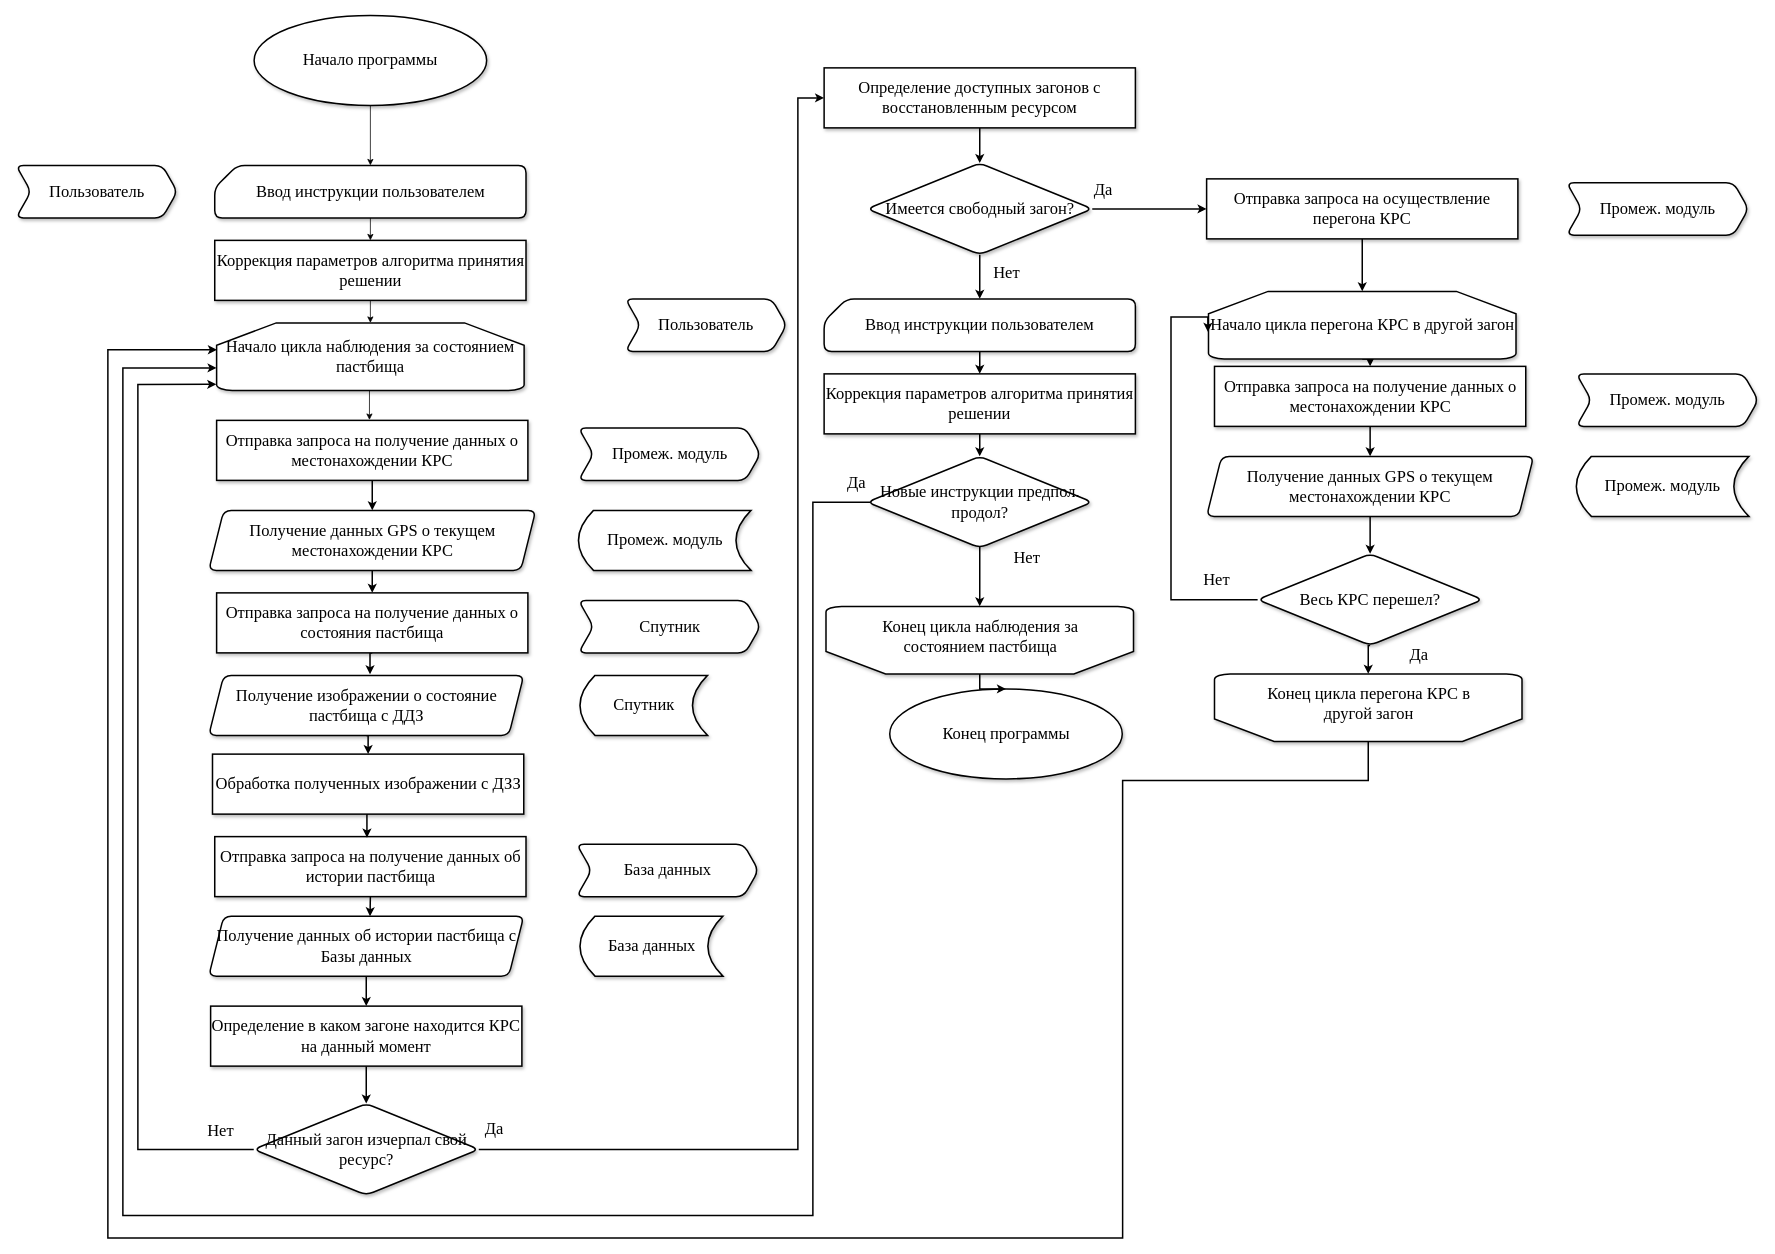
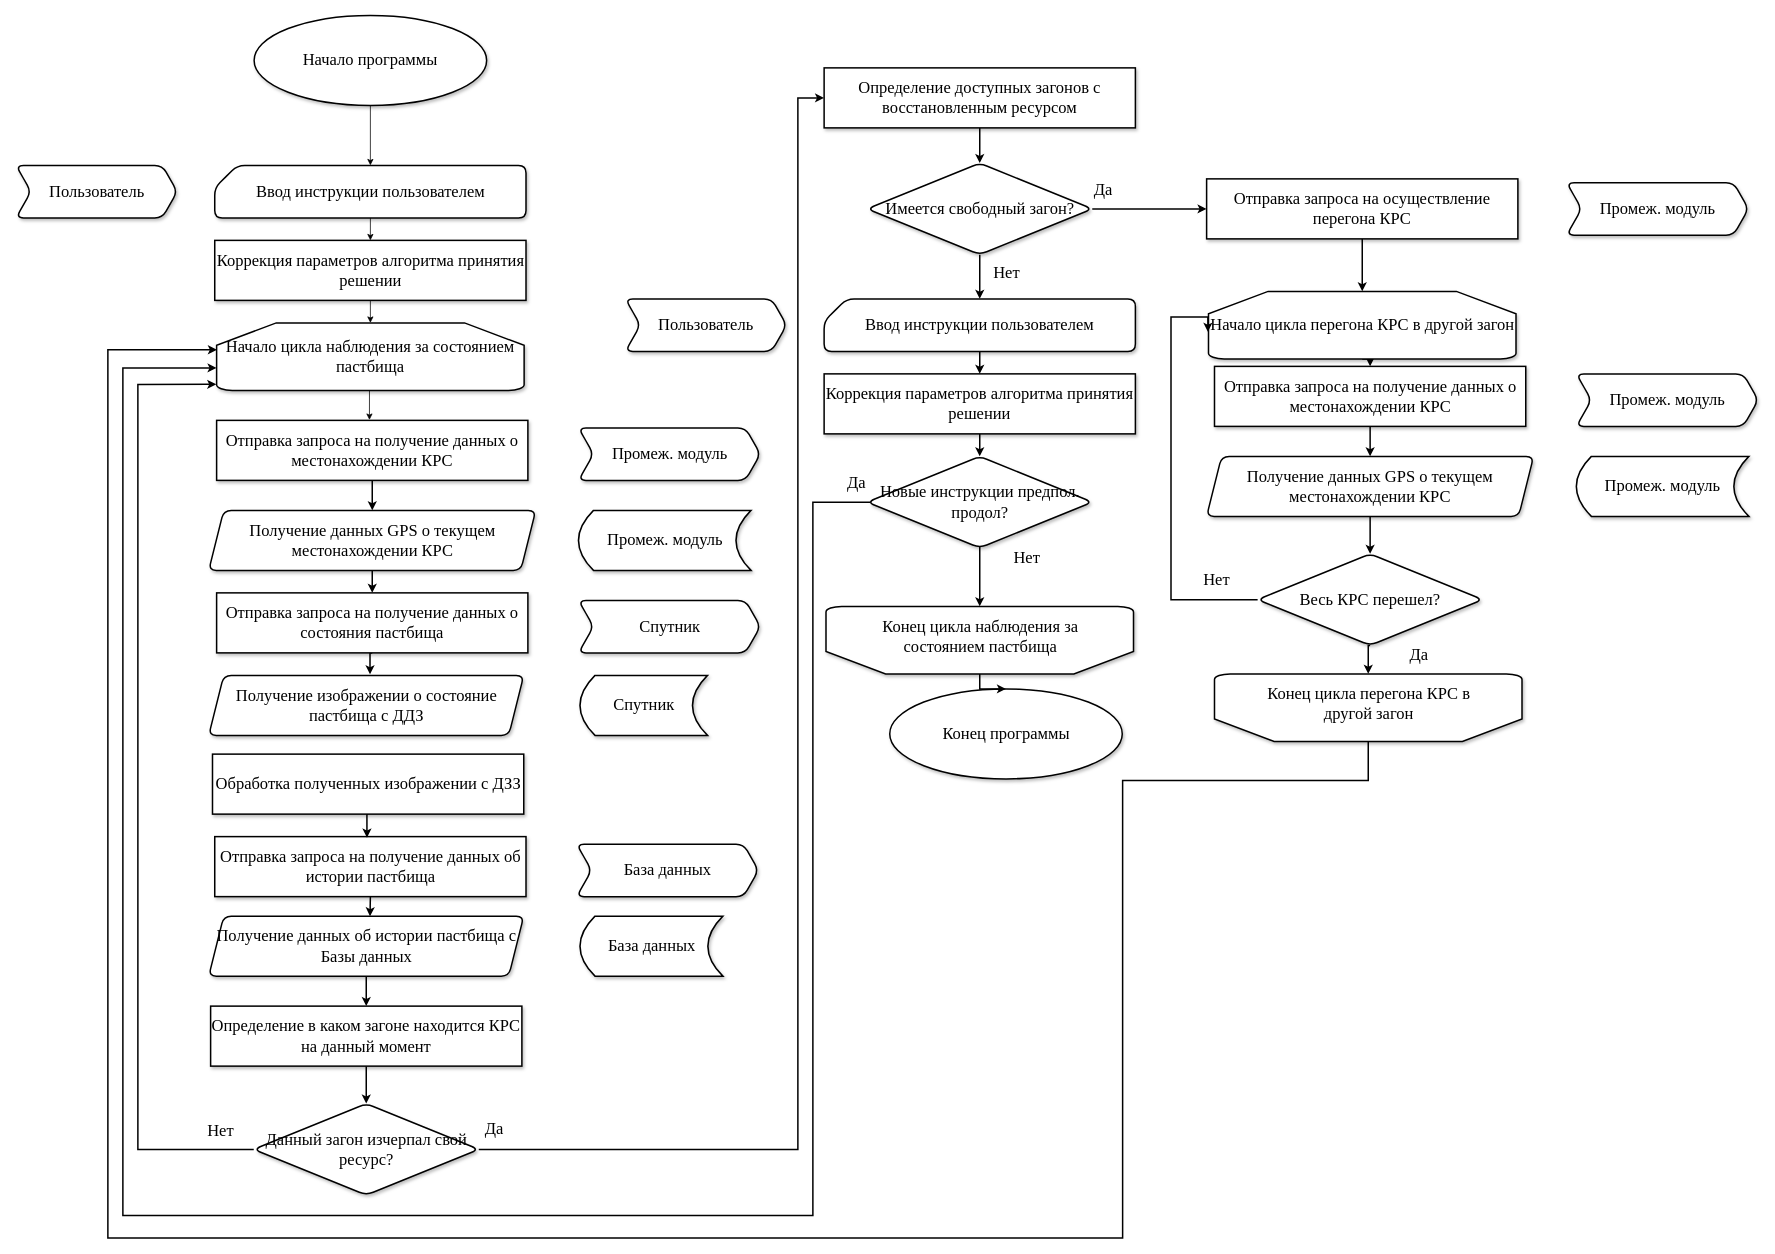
edge "Получение изображении о состояние пастбища с ДДЗ" -> "Обработка полученных изображении с ДЗЗ": removed
